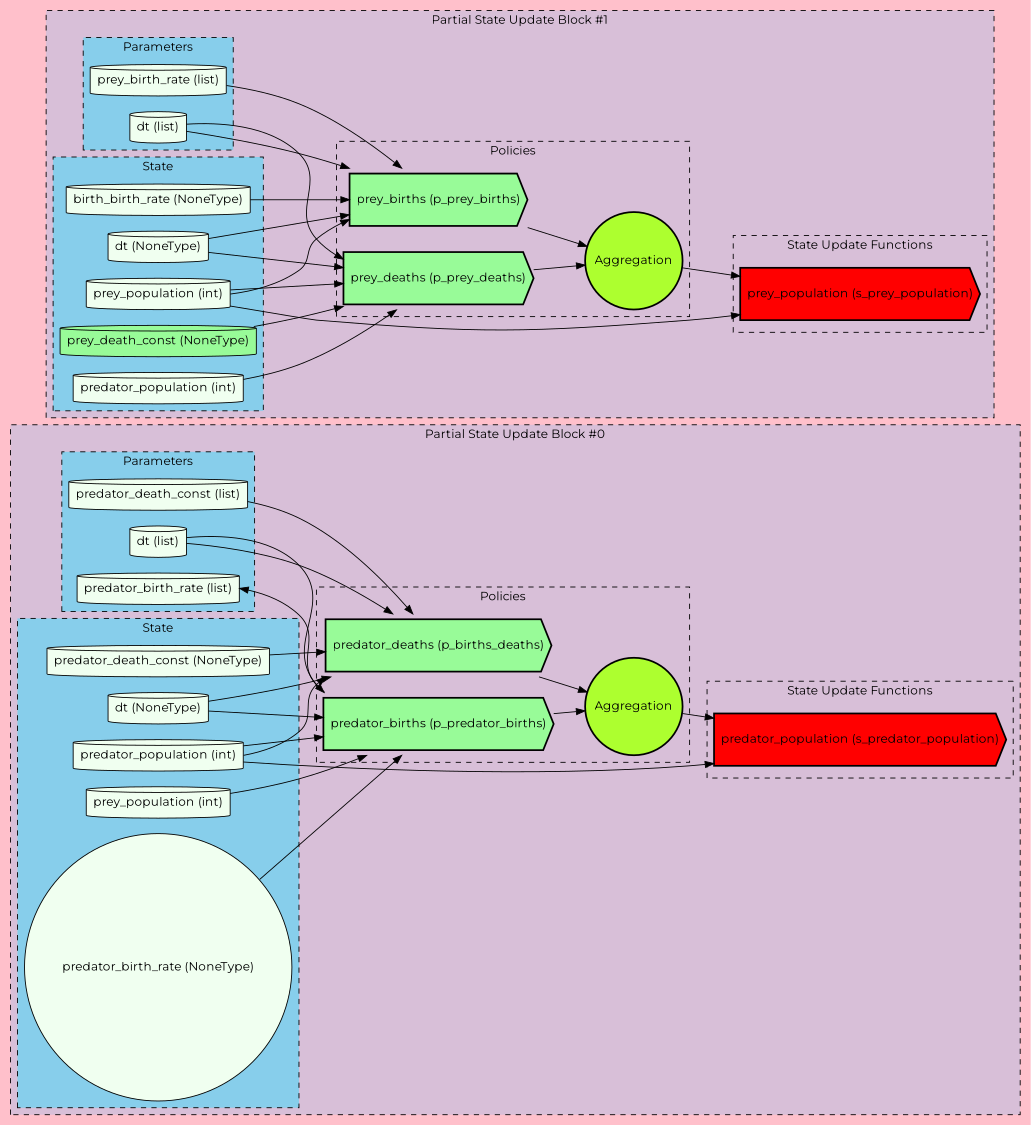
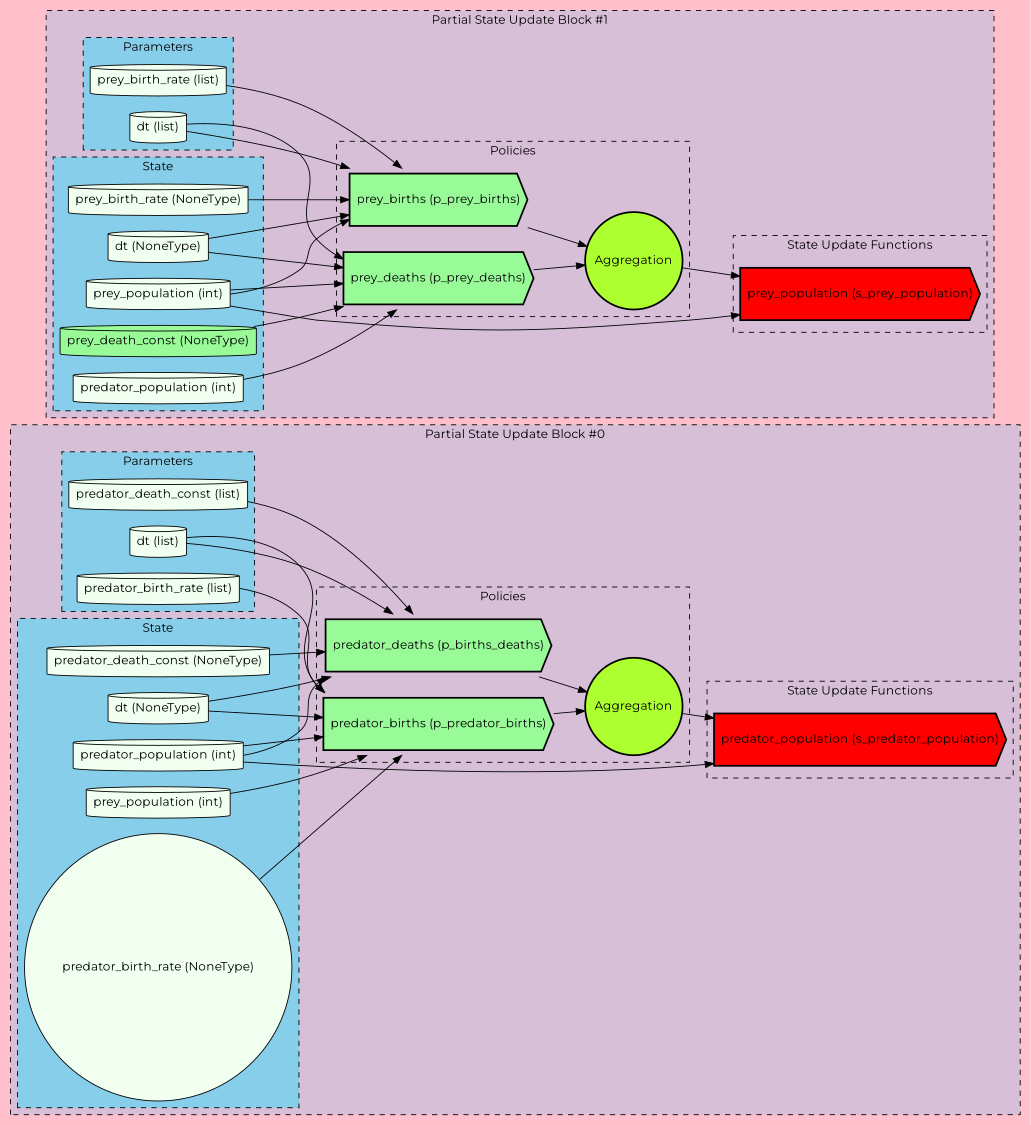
node "birth_birth_rate (NoneType)": label "birth_birth_rate (NoneType)" -> "prey_birth_rate (NoneType)"
edge "predator_births (p_predator_births)" -> "predator_birth_rate (list)": reversed
